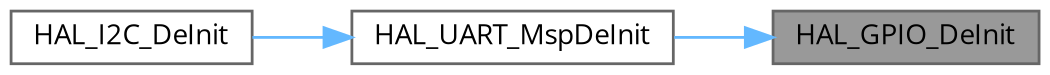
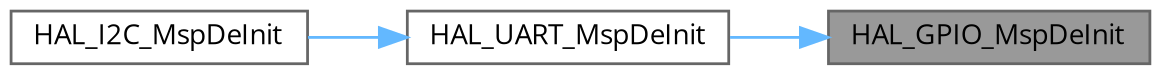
node "HAL_I2C_DeInit": label "HAL_I2C_DeInit" -> "HAL_I2C_MspDeInit"
node "HAL_GPIO_DeInit": label "HAL_GPIO_DeInit" -> "HAL_GPIO_MspDeInit"
